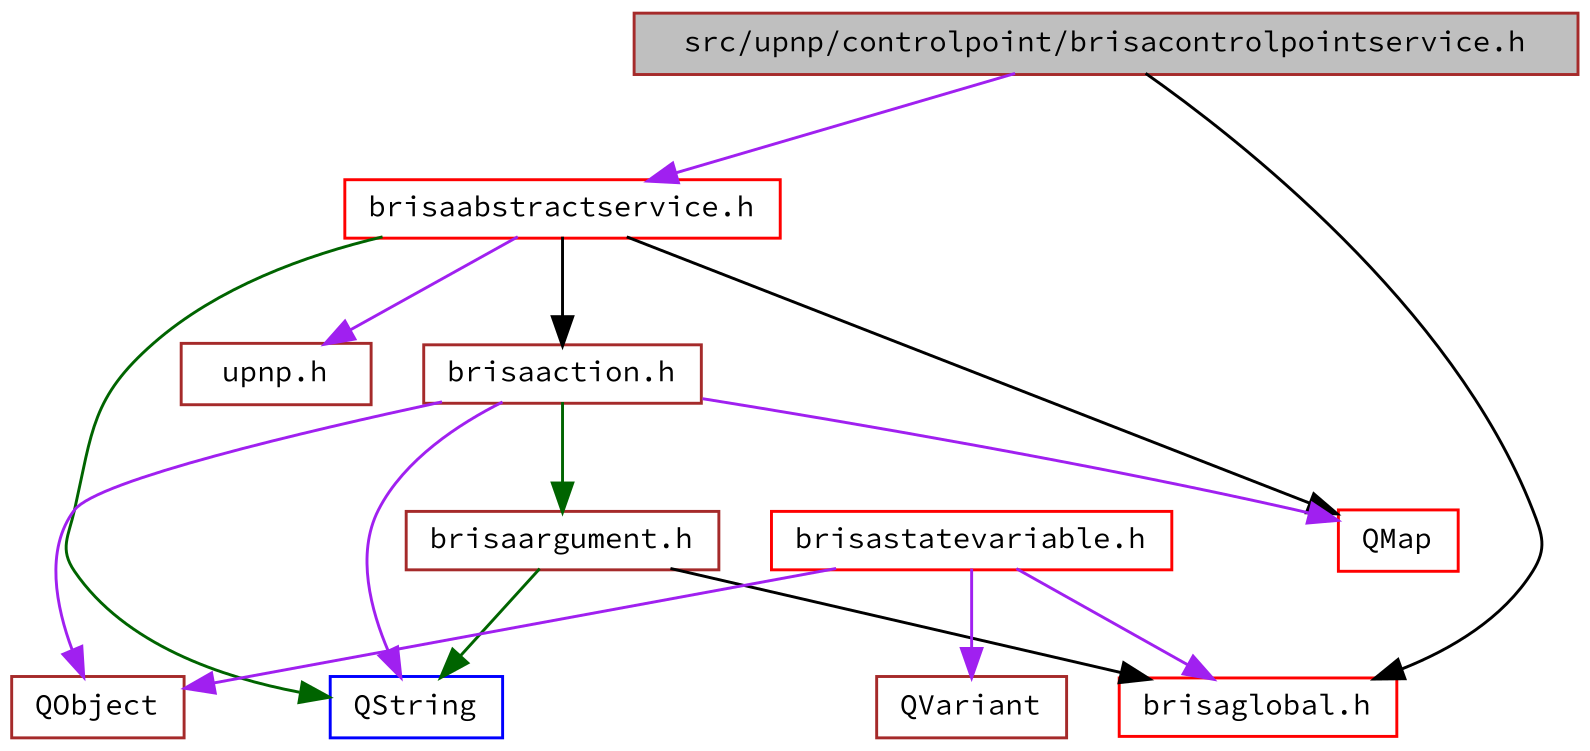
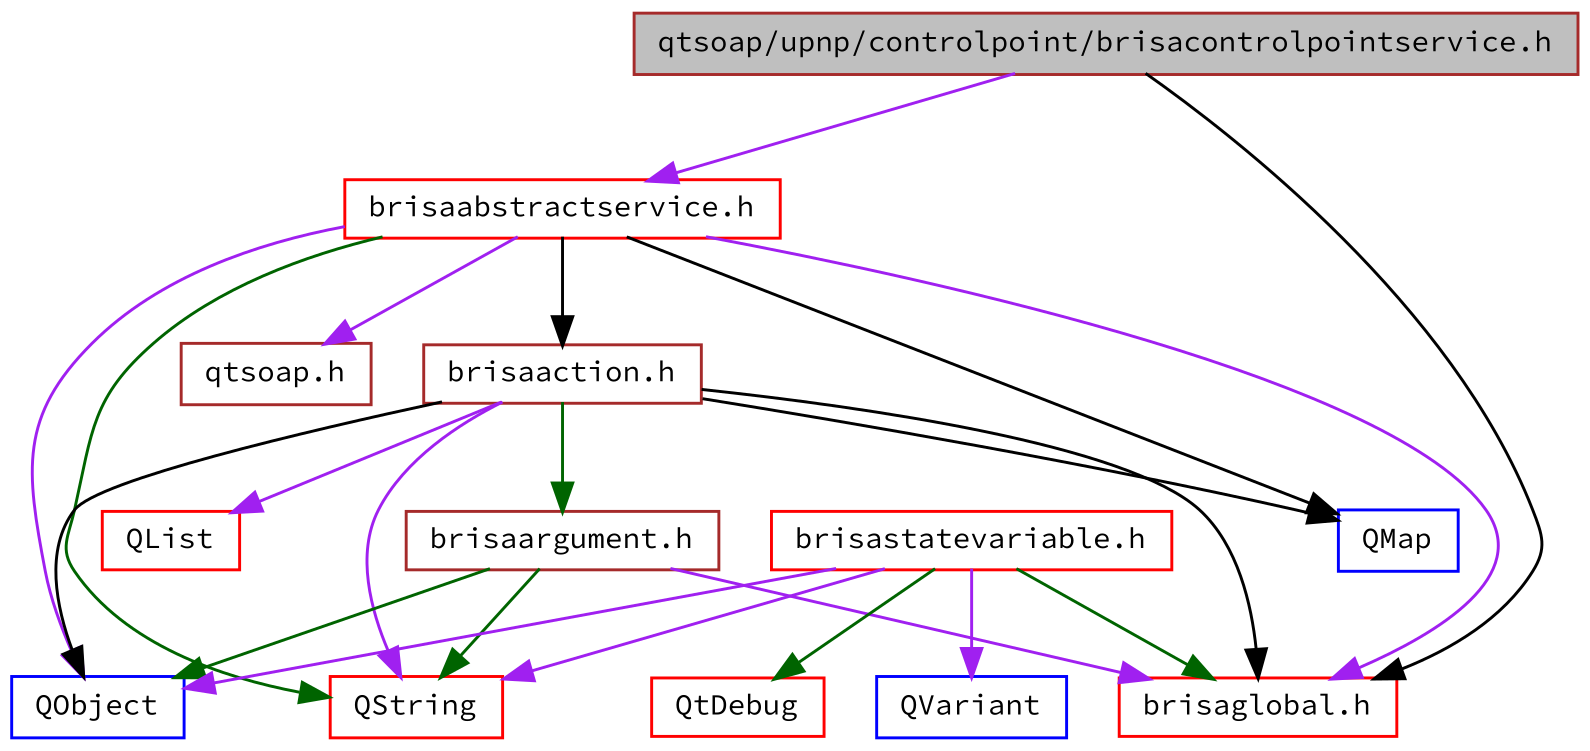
node "src/upnp/controlpoint/brisacontrolpointservice.h": label "src/upnp/controlpoint/brisacontrolpointservice.h" -> "qtsoap/upnp/controlpoint/brisacontrolpointservice.h"
edge "brisaabstractservice.h" -> "QObject": added
edge "brisaabstractservice.h" -> "brisaglobal.h": added
node "upnp.h": label "upnp.h" -> "qtsoap.h"
edge "brisaaction.h" -> "brisaglobal.h": added
edge "brisaaction.h" -> "QMap": color purple -> black
edge "brisaaction.h" -> "QObject": color purple -> black
node "QList": added
node "QMap": color red -> blue
edge "brisastatevariable.h" -> "brisaglobal.h": color purple -> darkgreen
edge "brisaargument.h" -> "QObject": added
edge "brisastatevariable.h" -> "QString": added
edge "brisaargument.h" -> "brisaglobal.h": color black -> purple
node "QObject": color brown -> blue
node "QString": color blue -> red
node "QtDebug": added
node "QVariant": color brown -> blue
